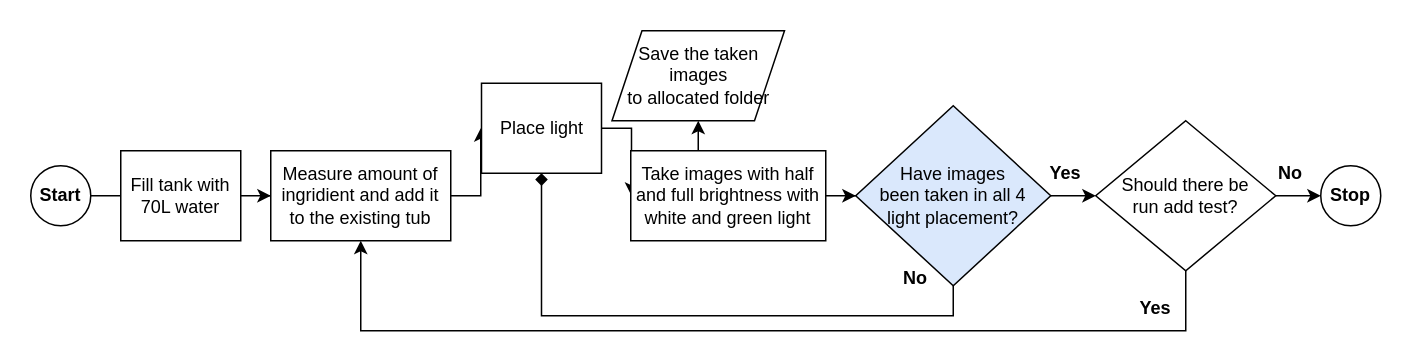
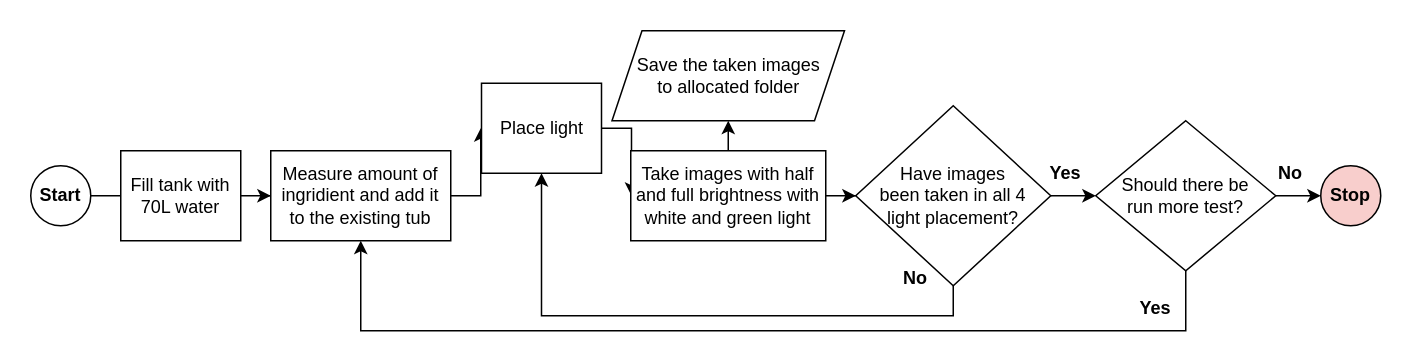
node "Save the taken images to allocated folder": size 173x90 -> 233x90
edge "Have images been taken in all 4 light placement?" -> "Place light": arrowhead diamond -> classic
node "Have images been taken in all 4 light placement?": fillcolor #dae8fc -> #ffffff
node "Should there be run add test?": label "Should there be run add test?" -> "Should there be run more test?"
node "Stop": fillcolor #ffffff -> #f8cecc
